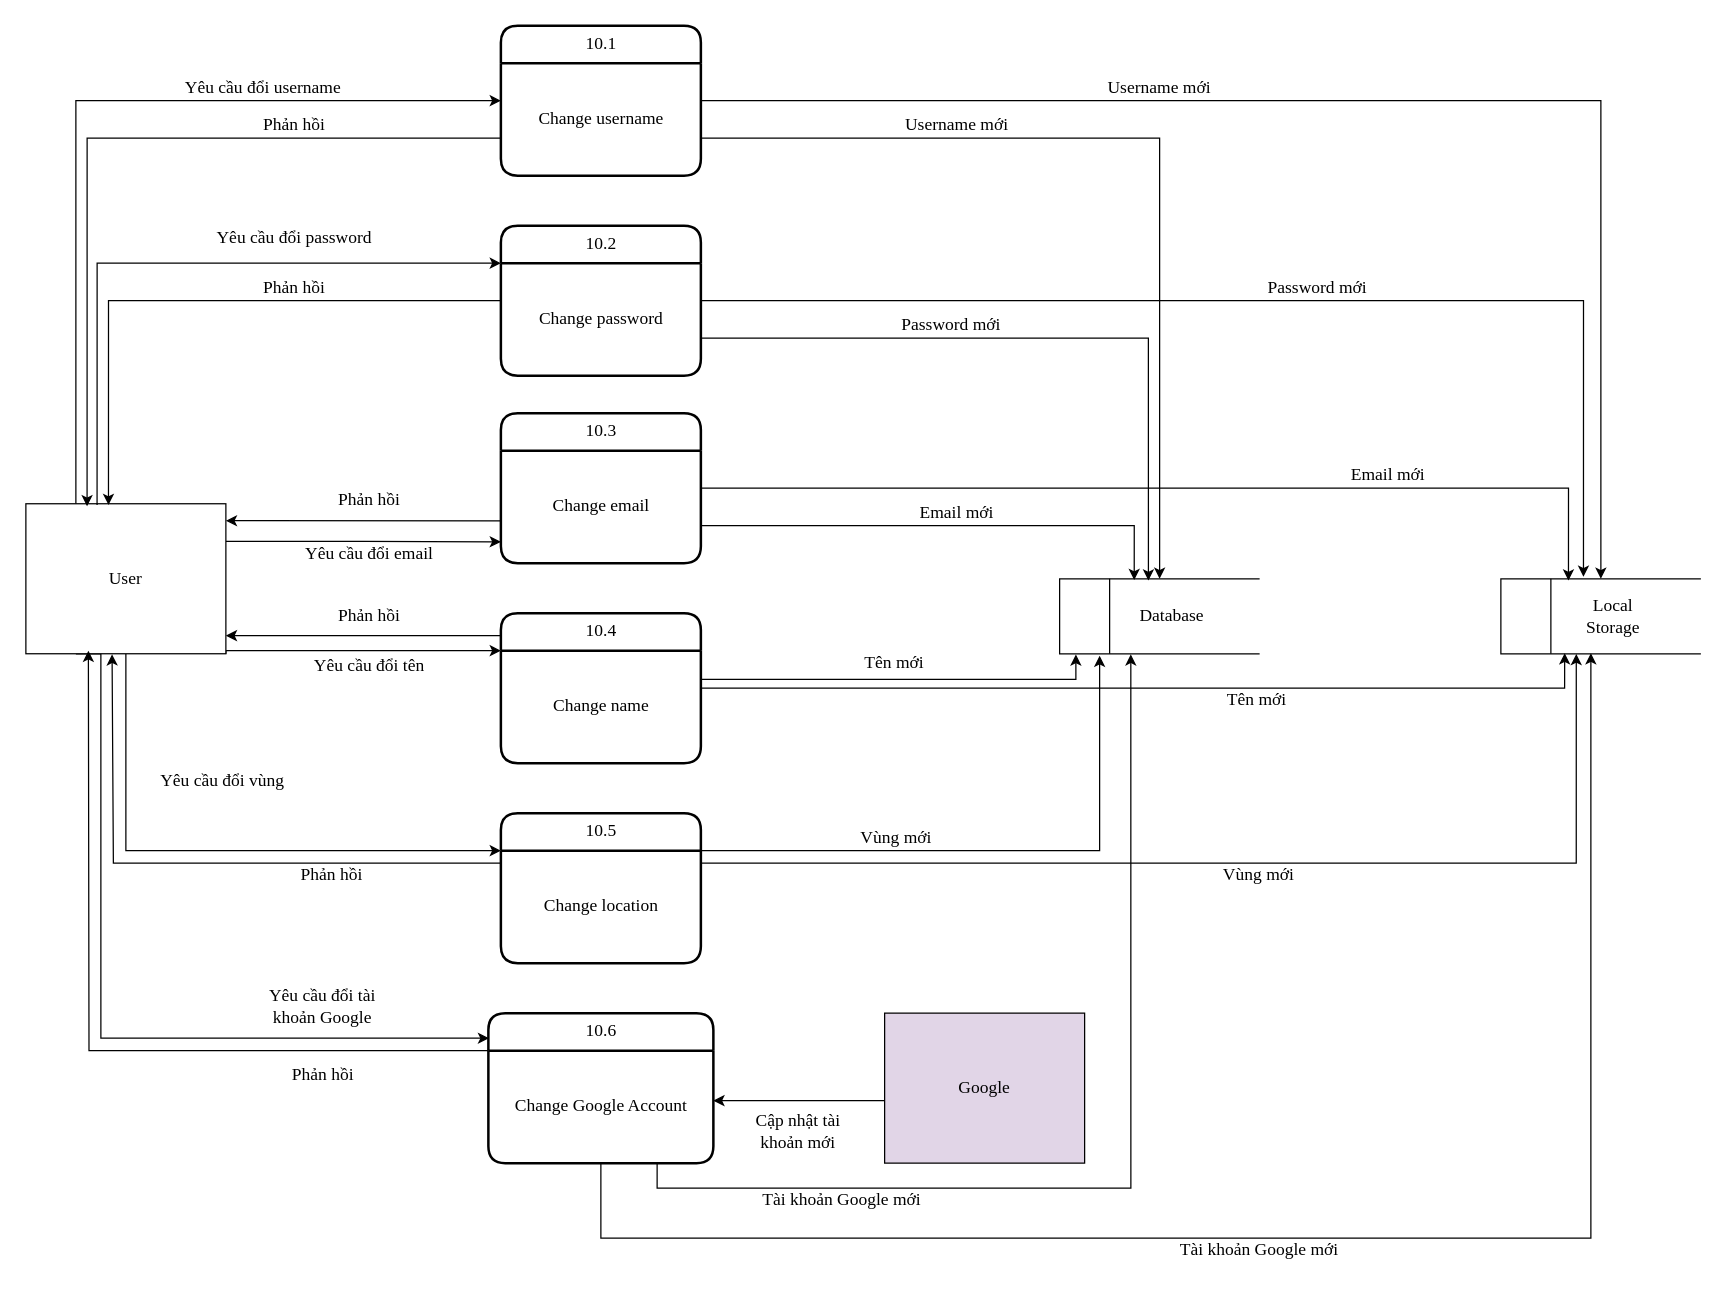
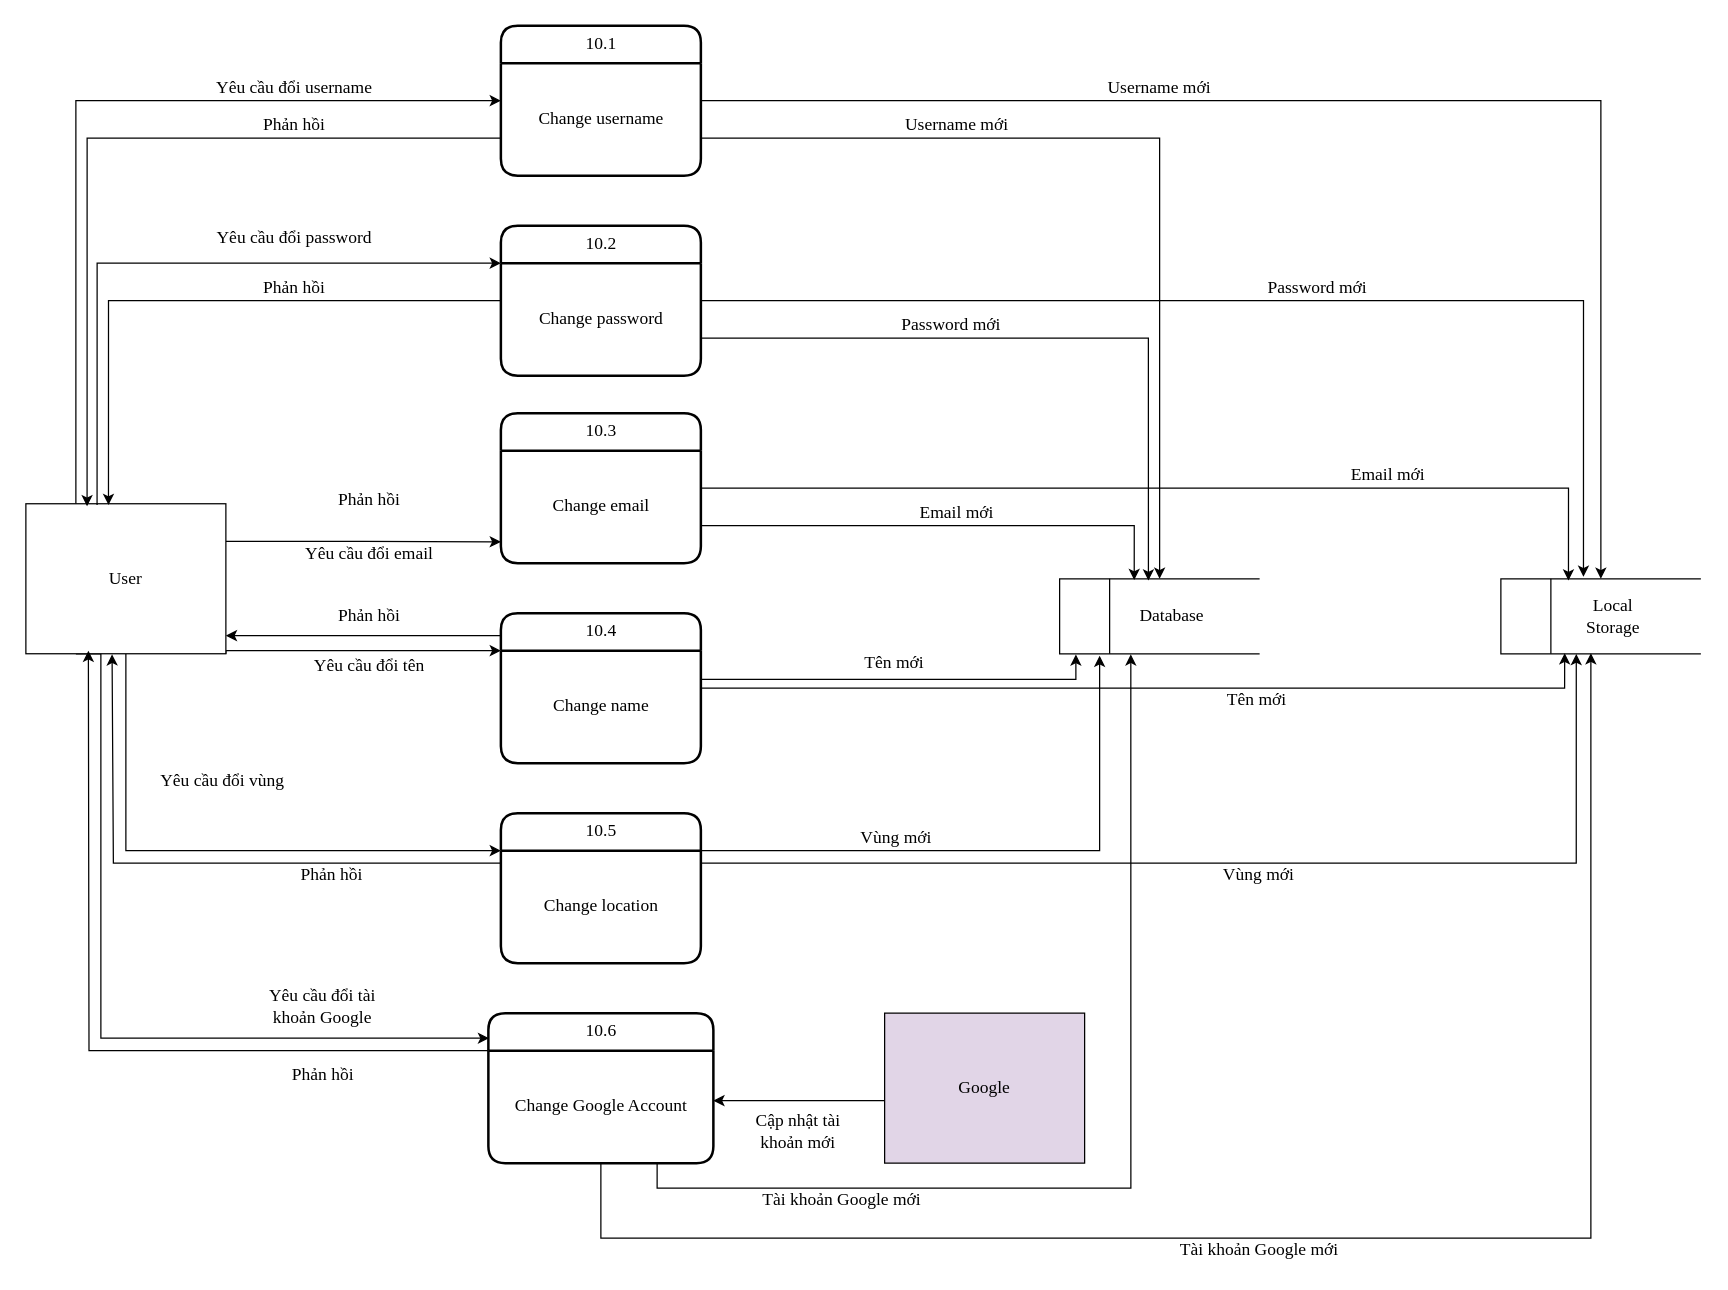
node "Yêu cầu đổi username": moved (263, 88) -> (294, 88)
edge "10.3" -> "User": removed
